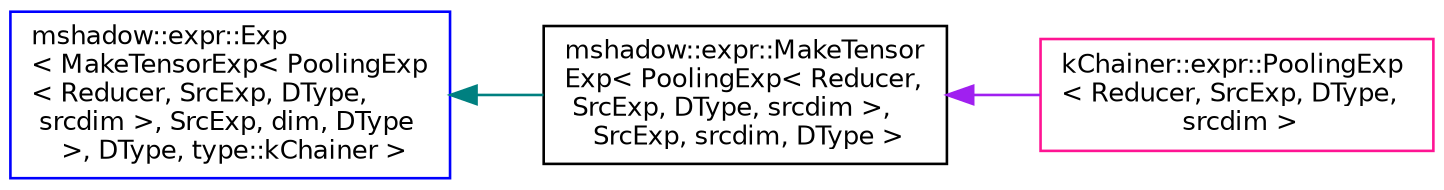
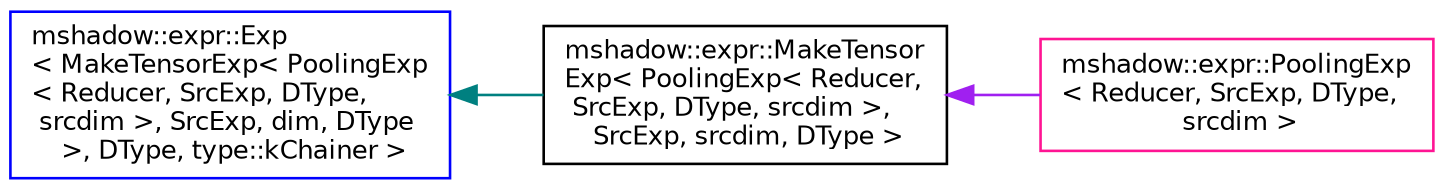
node "kChainer::expr::PoolingExp < Reducer, SrcExp, DType, srcdim >": label "kChainer::expr::PoolingExp < Reducer, SrcExp, DType, srcdim >" -> "mshadow::expr::PoolingExp < Reducer, SrcExp, DType, srcdim >"
